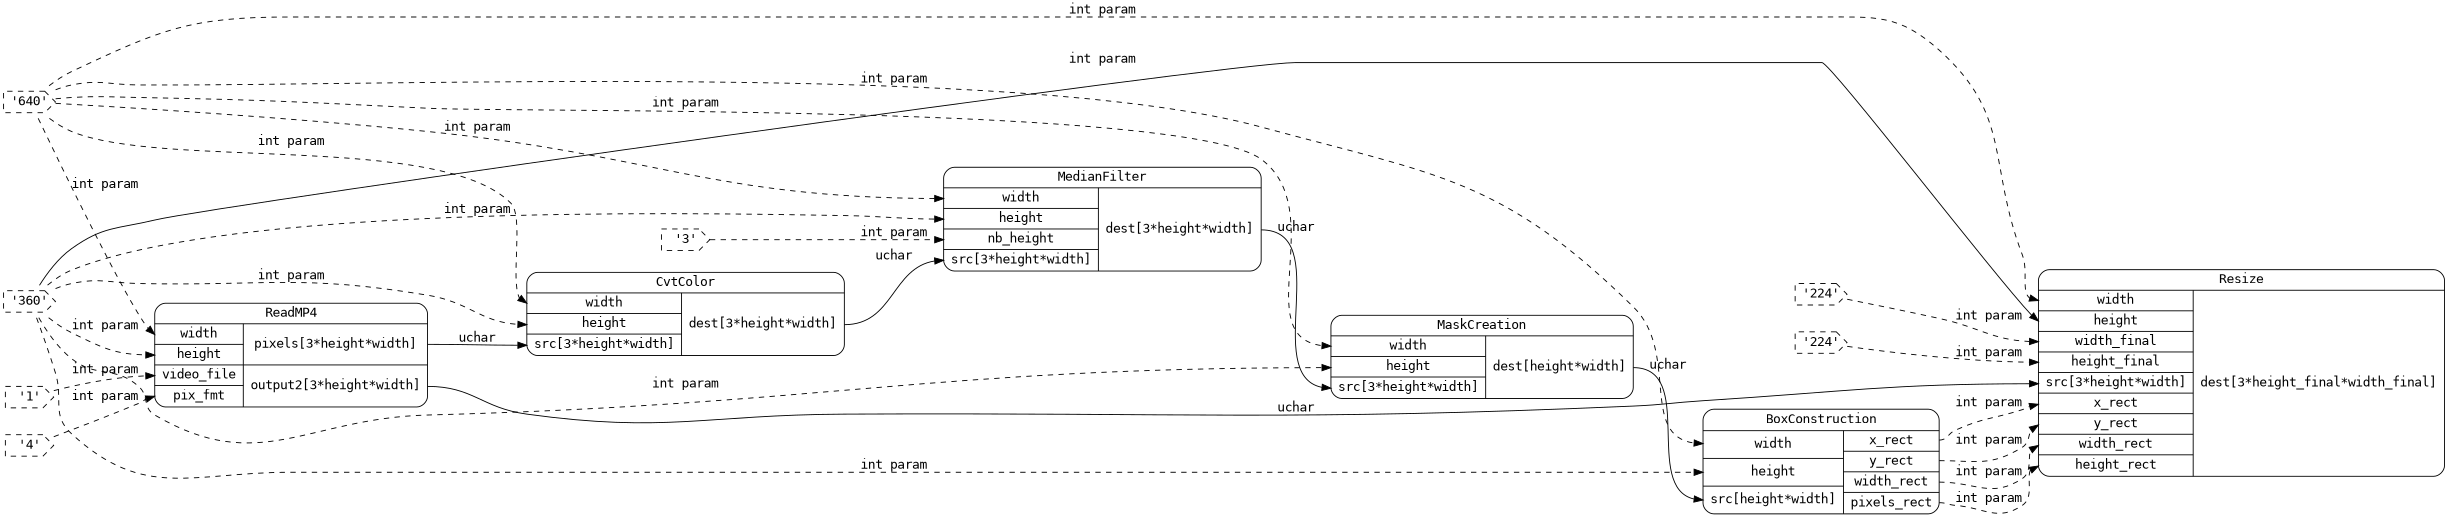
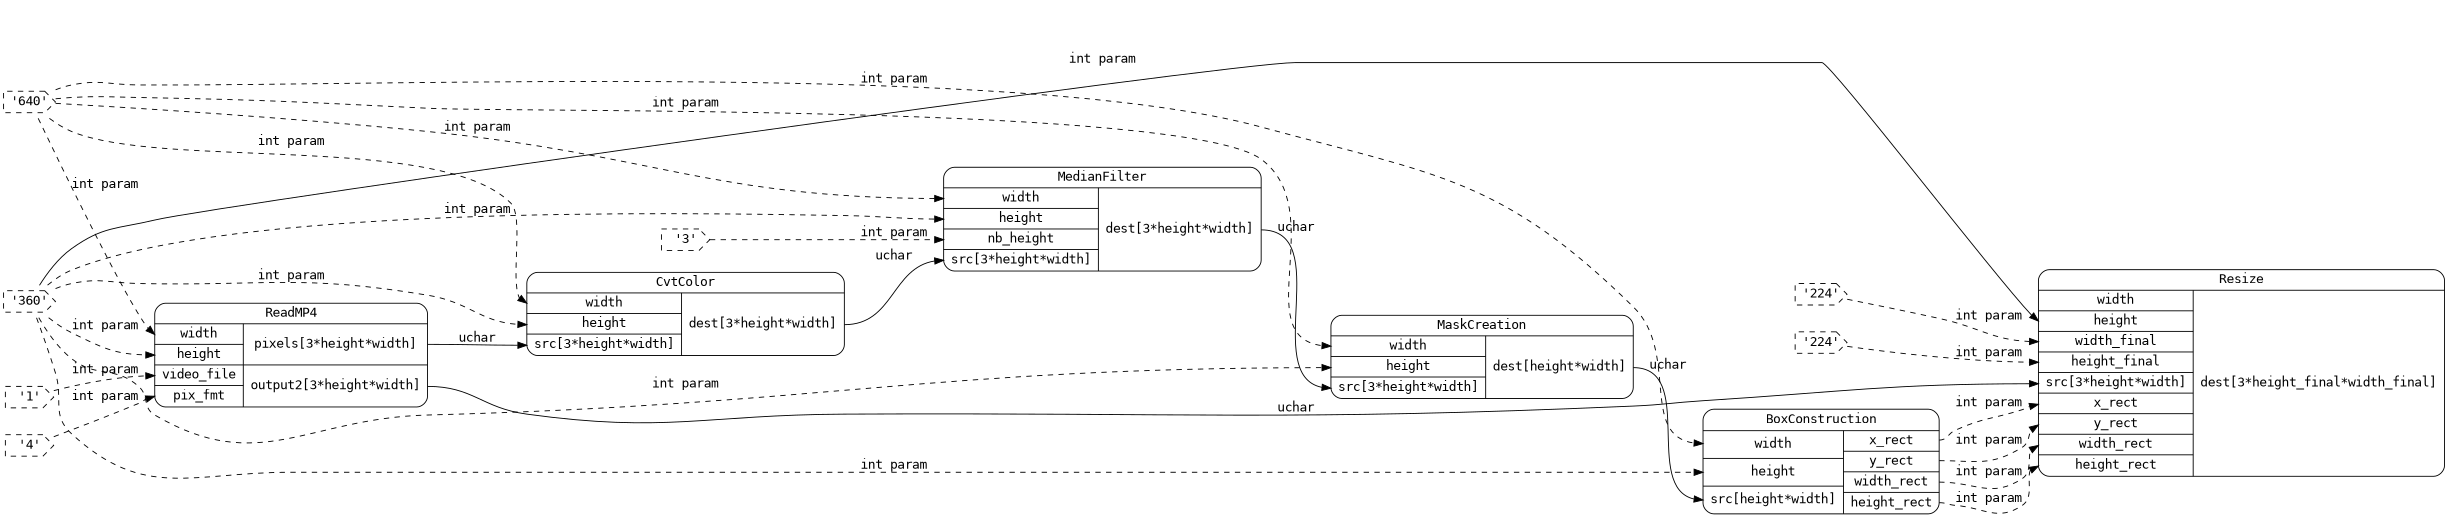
edge "'640'" -> "Resize": removed, label "int param"
node "BoxConstruction": text "pixels_rect" -> "height_rect"
